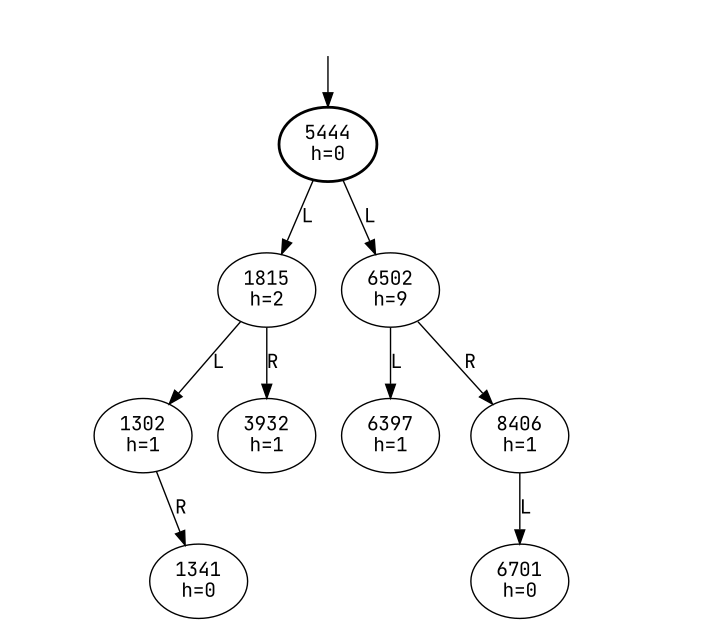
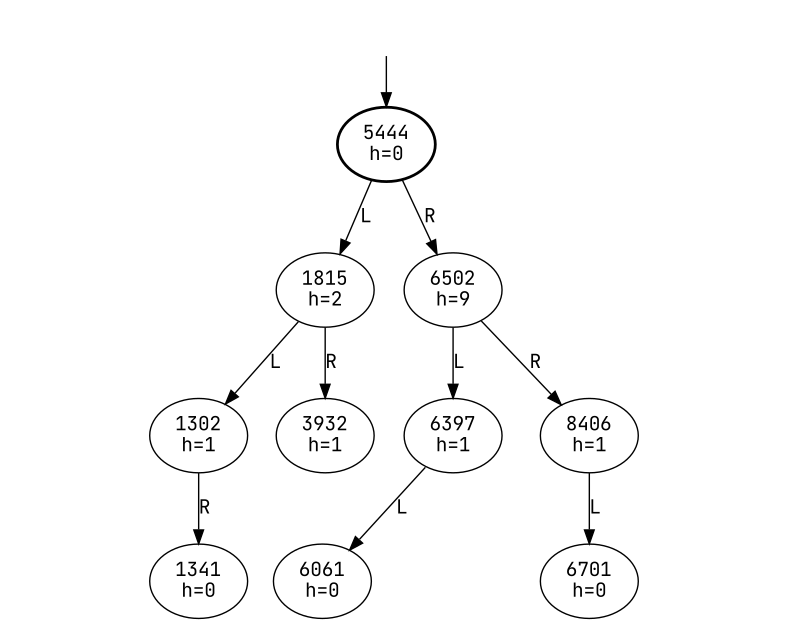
edge "5444 h=0" -> "6502 h=9": label "L" -> "R"
node "6061 h=0": added
